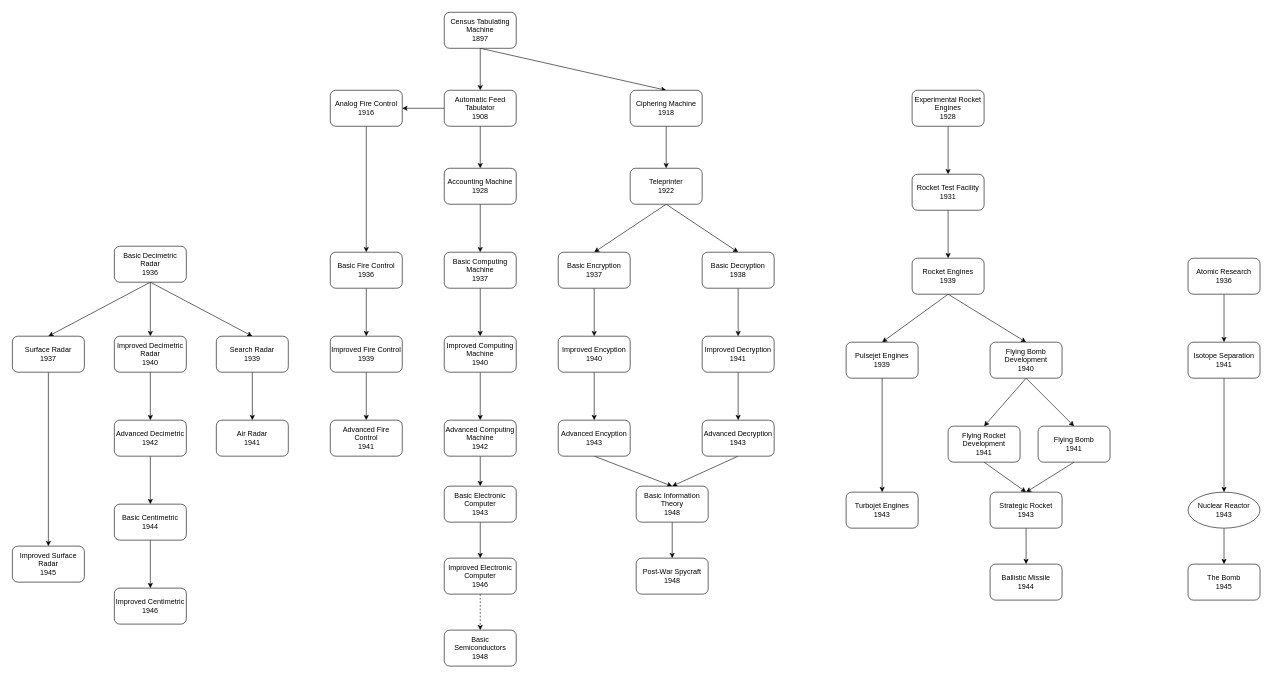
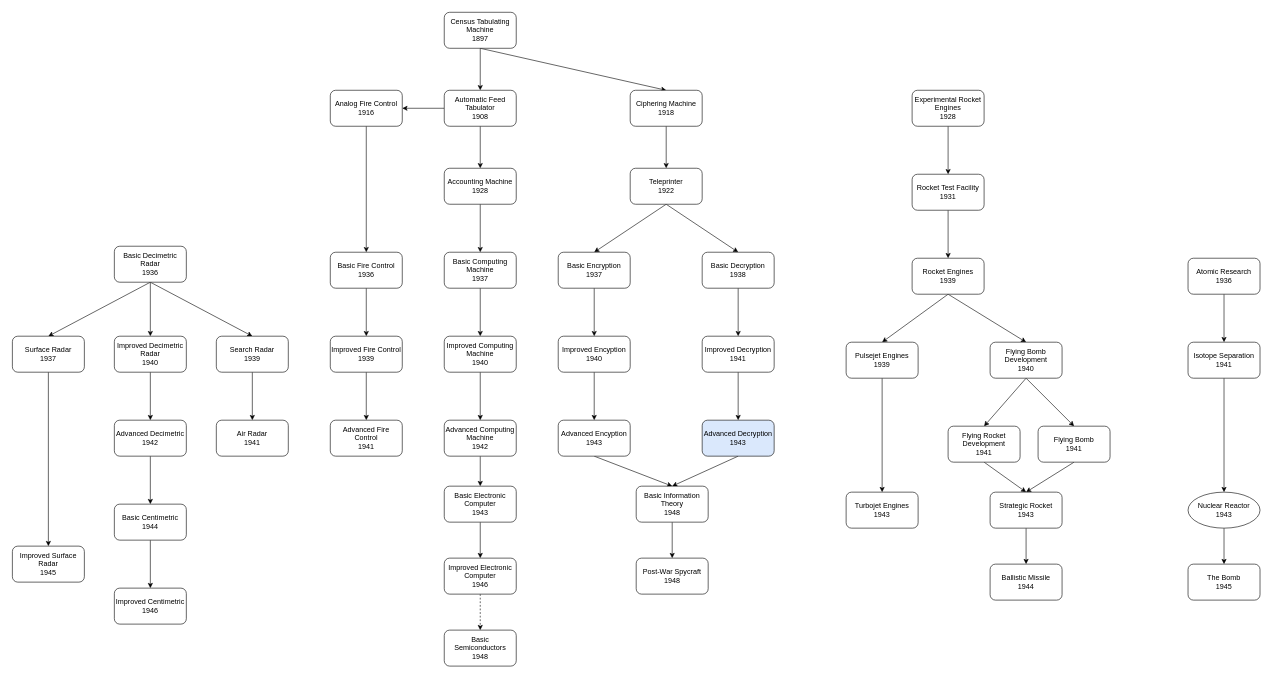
node "Advanced Decryption 1943": fillcolor #ffffff -> #dae8fc
